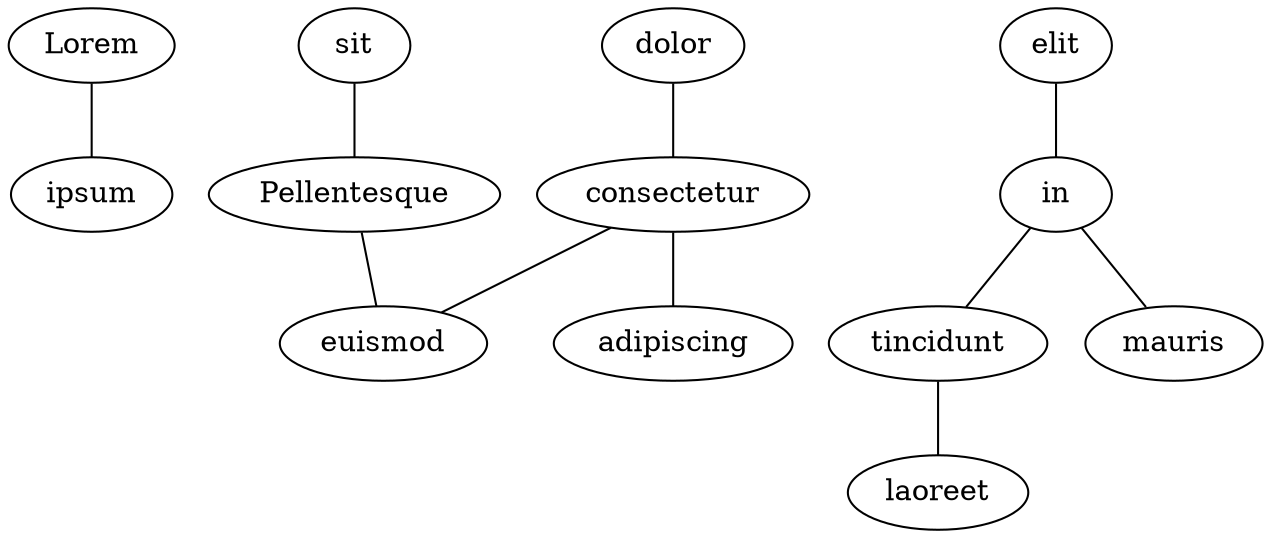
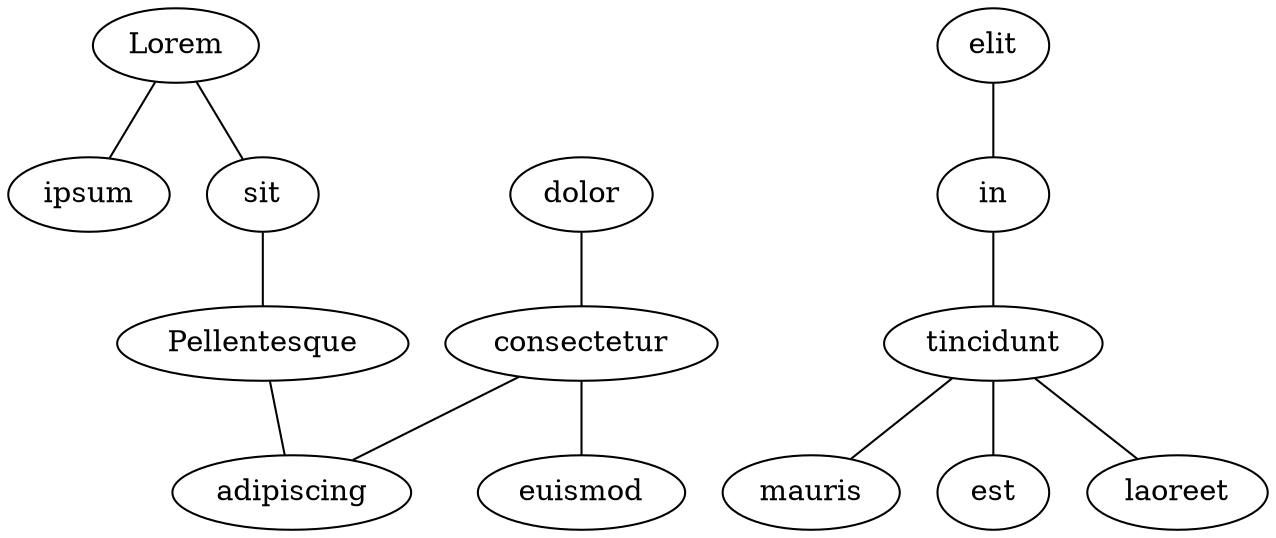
edge "Lorem" -- "sit": added
edge "in" -- "mauris": now "tincidunt" -- "mauris"
edge "Pellentesque" -- "euismod": now "Pellentesque" -- "adipiscing"
node "est": added
